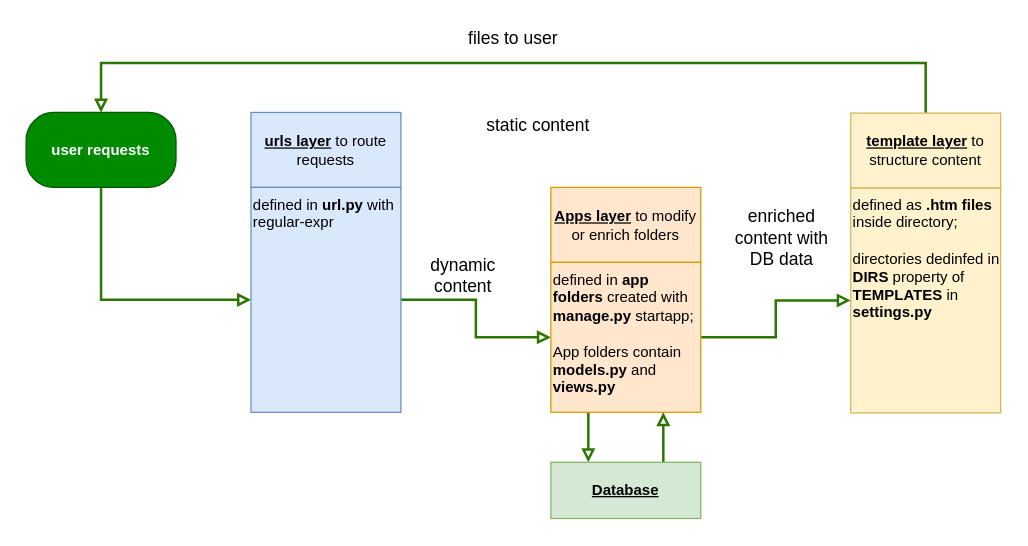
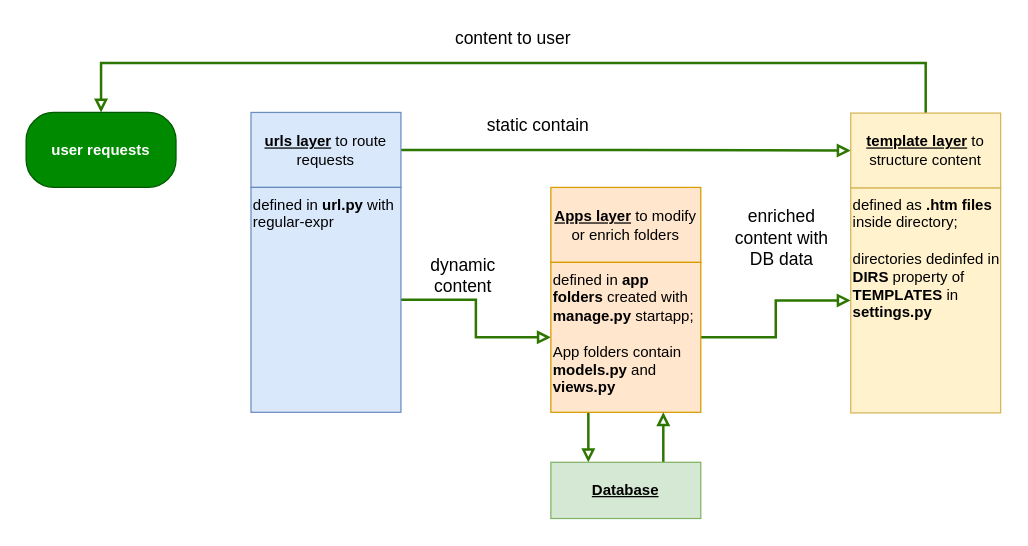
node "files to user": label "files to user" -> "content to user"
node "static content": label "static content" -> "static contain"
edge "urls layer to route requests" -> "template layer to structure content": added
edge "user requests" -> "defined in url.py with regular-expr": removed
